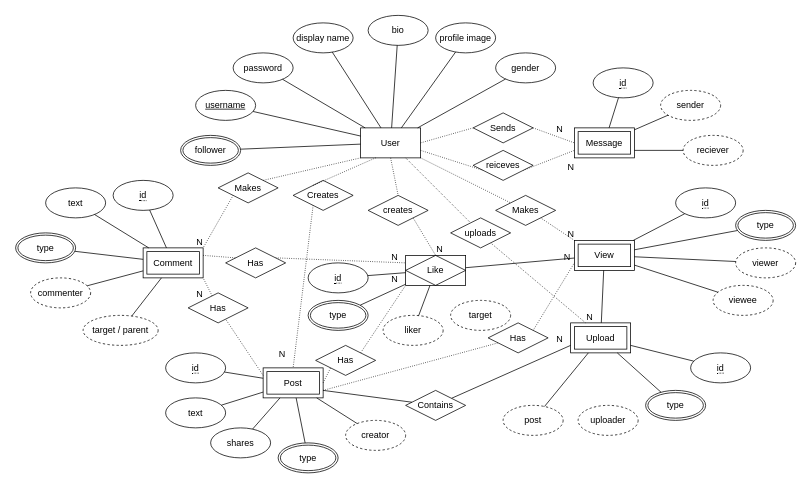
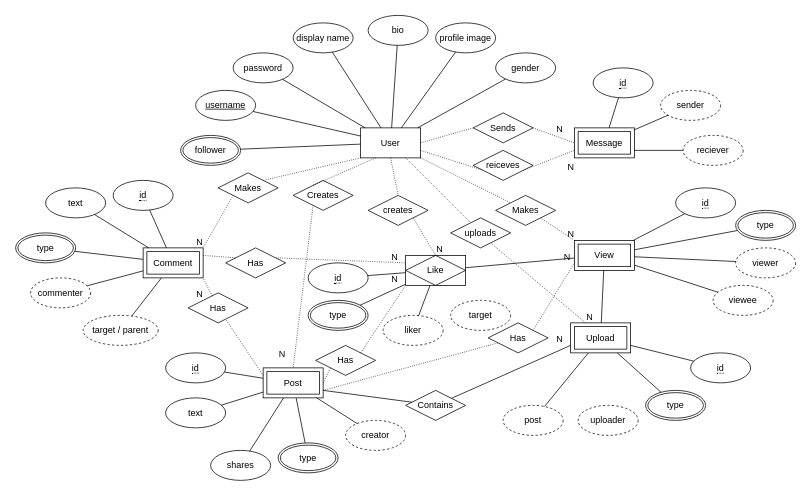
node "shares": moved (240, 443) -> (240, 465)
